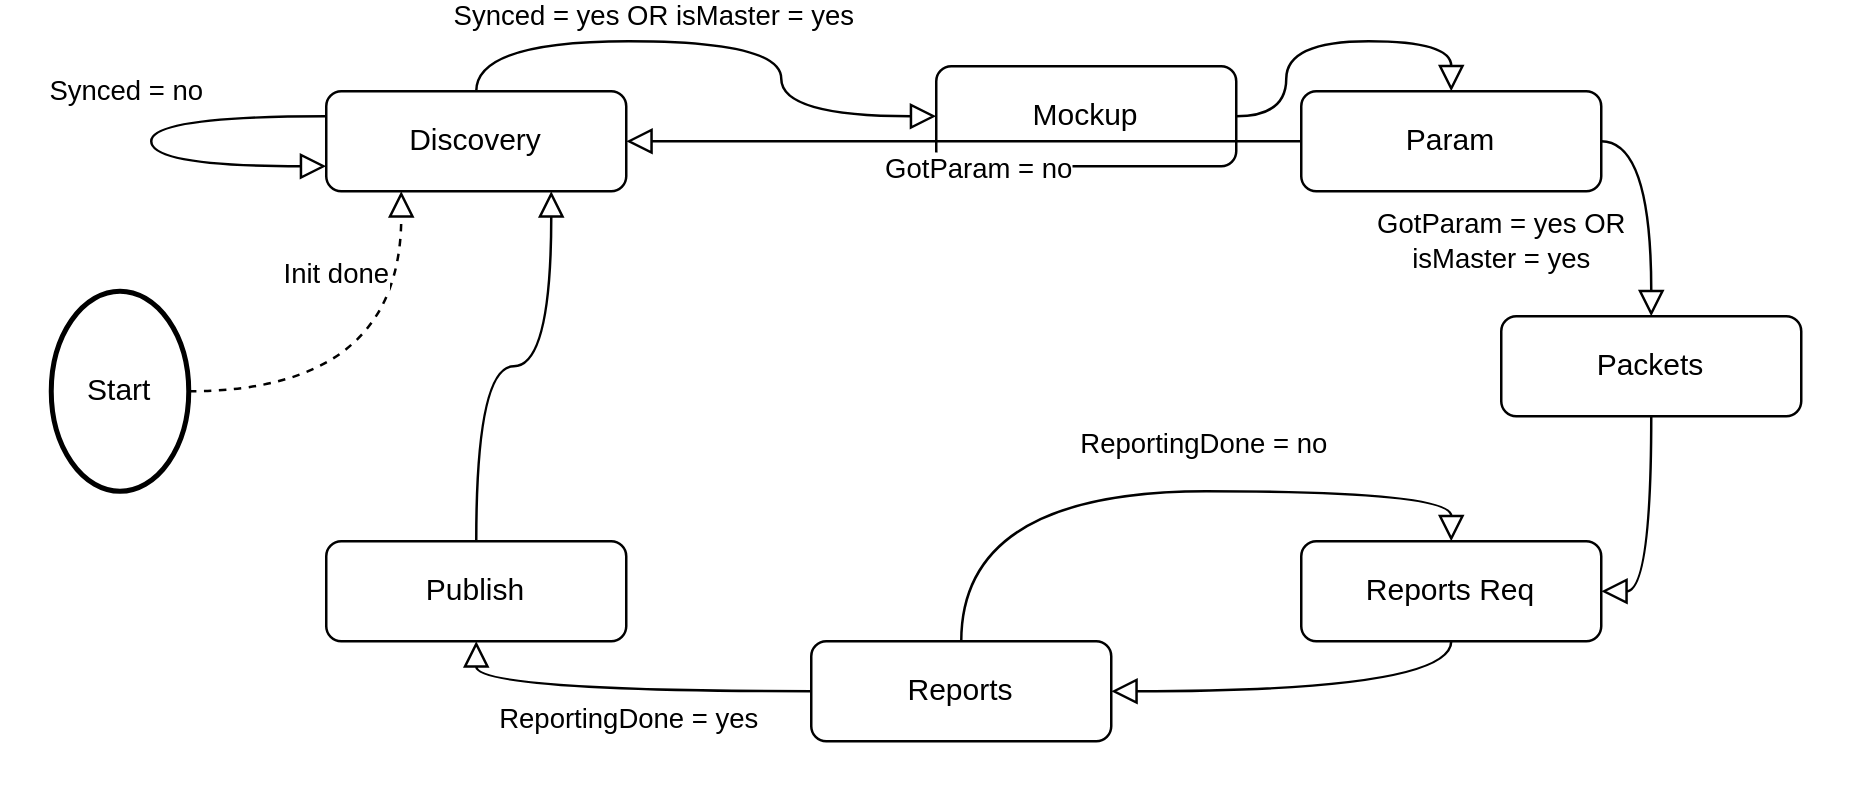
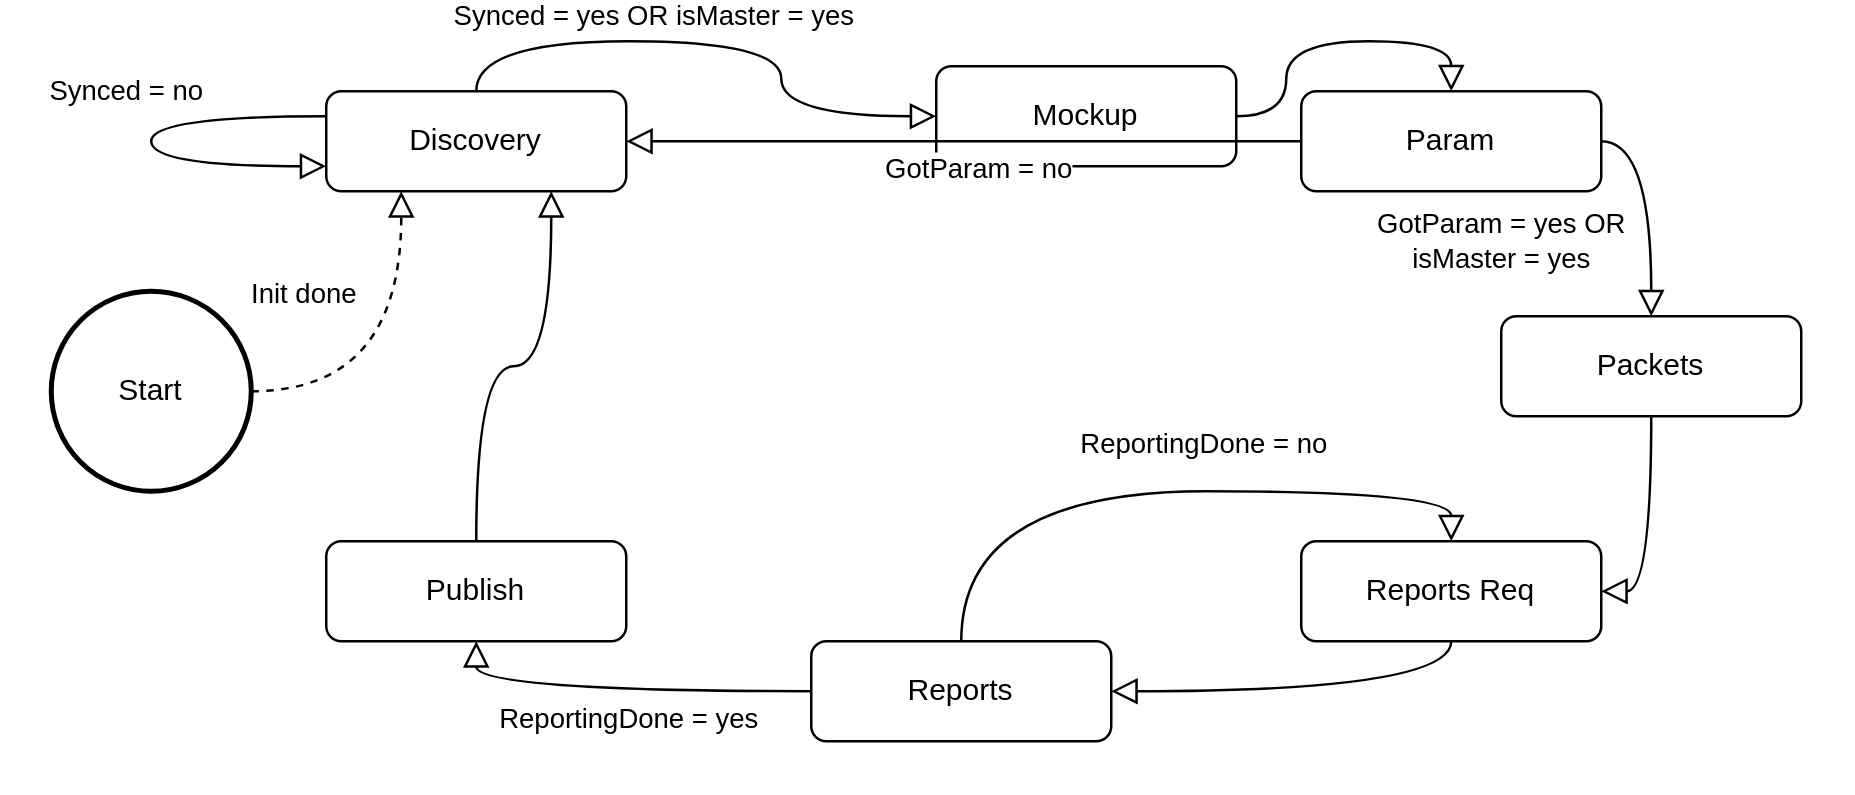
node "Start": size 138x200 -> 200x200
